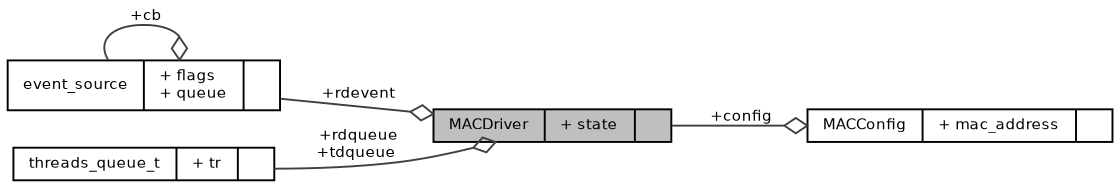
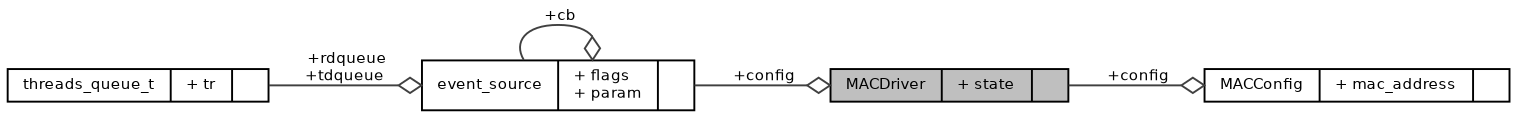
node "event_source": text "+ queue" -> "+ param"
edge "event_source" -> "MACDriver": label " +rdevent" -> " +config"
edge "threads_queue_t" -> "MACDriver": now "threads_queue_t" -> "event_source"
